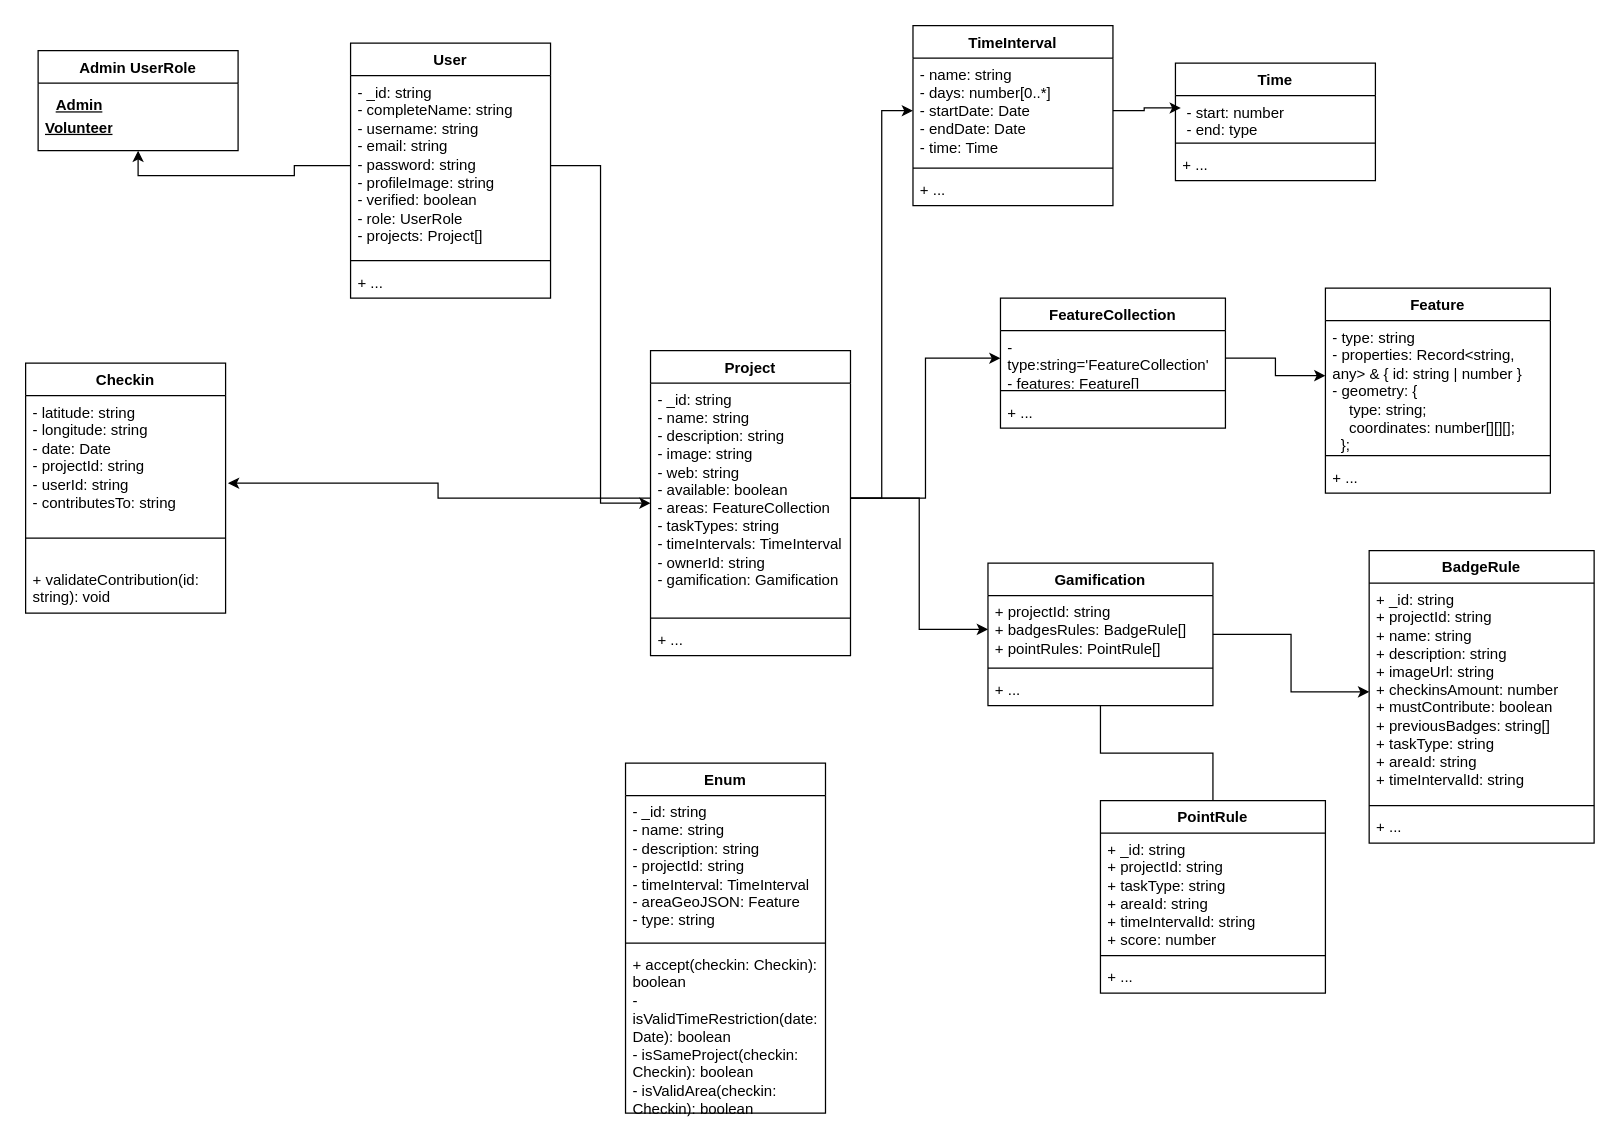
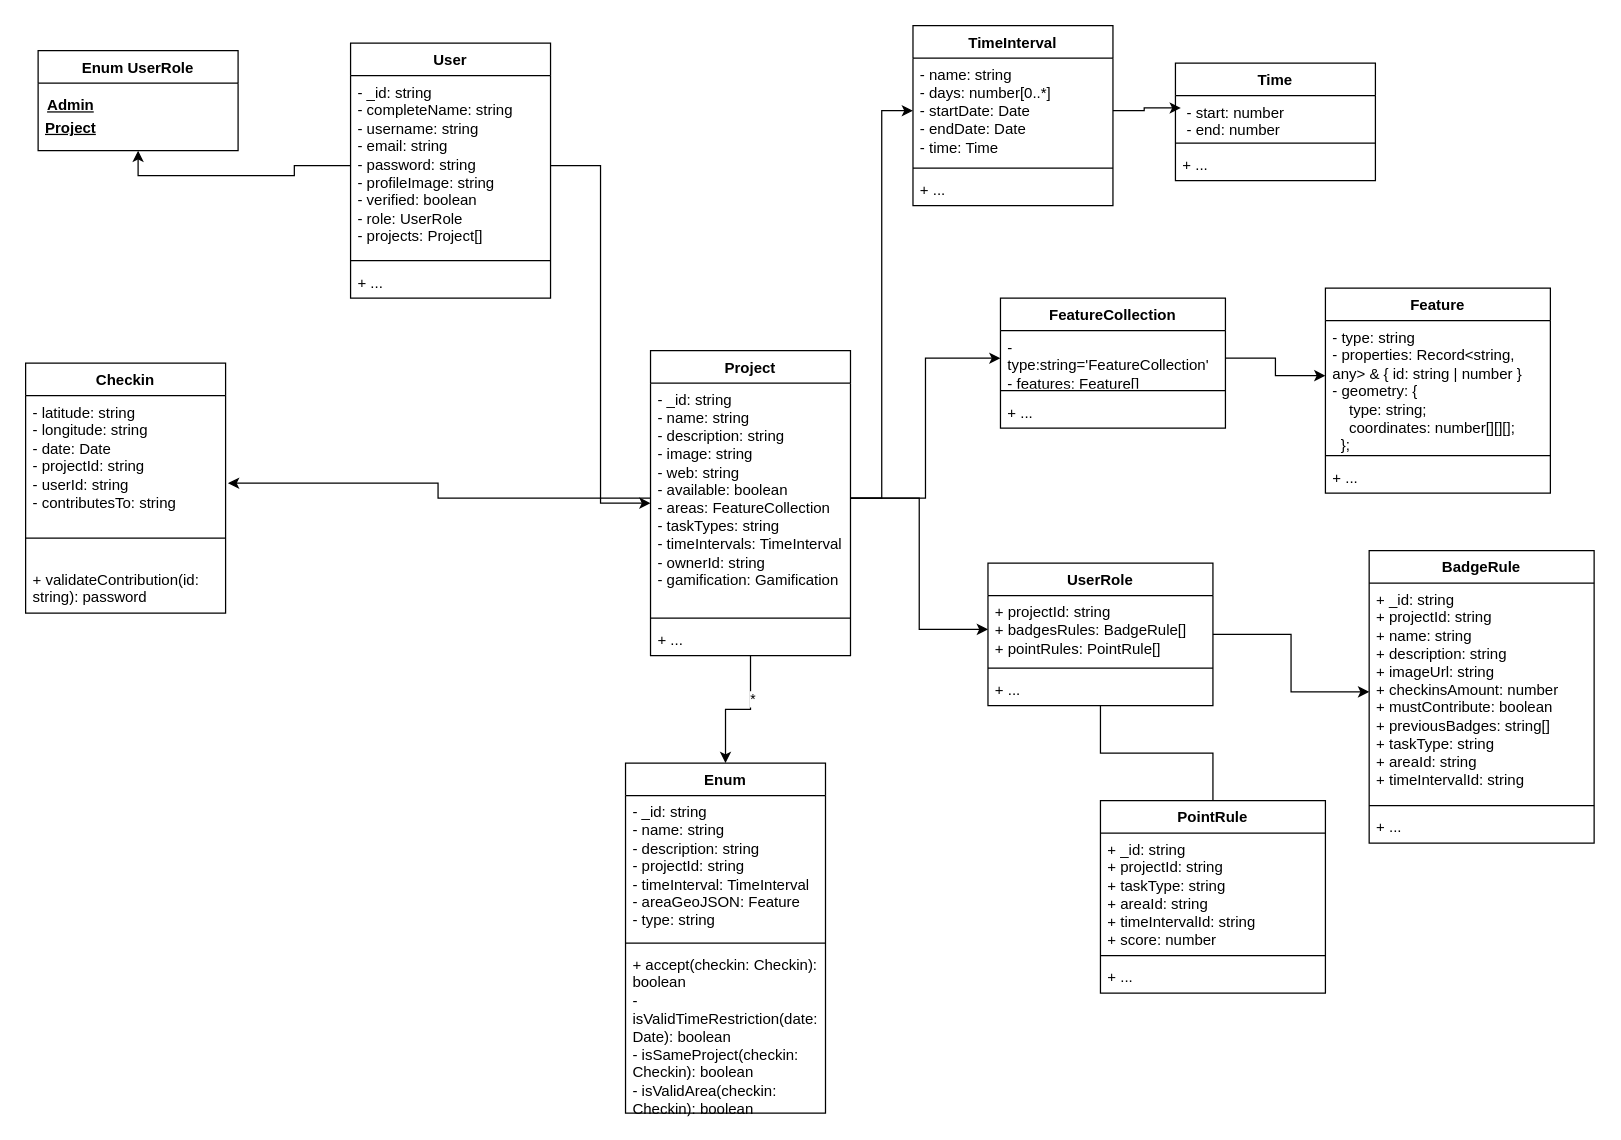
node "Admin UserRole": label "Admin UserRole" -> "Enum UserRole"
node "Admin Volunteer": label "Admin Volunteer" -> "Admin Project"
node "- start: number - end: type": label "- start: number - end: type" -> "- start: number - end: number"
node "Gamification": label "Gamification" -> "UserRole"
node "+ validateContribution(id: string): void": label "+ validateContribution(id: string): void" -> "+ validateContribution(id: string): password"
edge "Project" -> "Enum": added, label "*"
